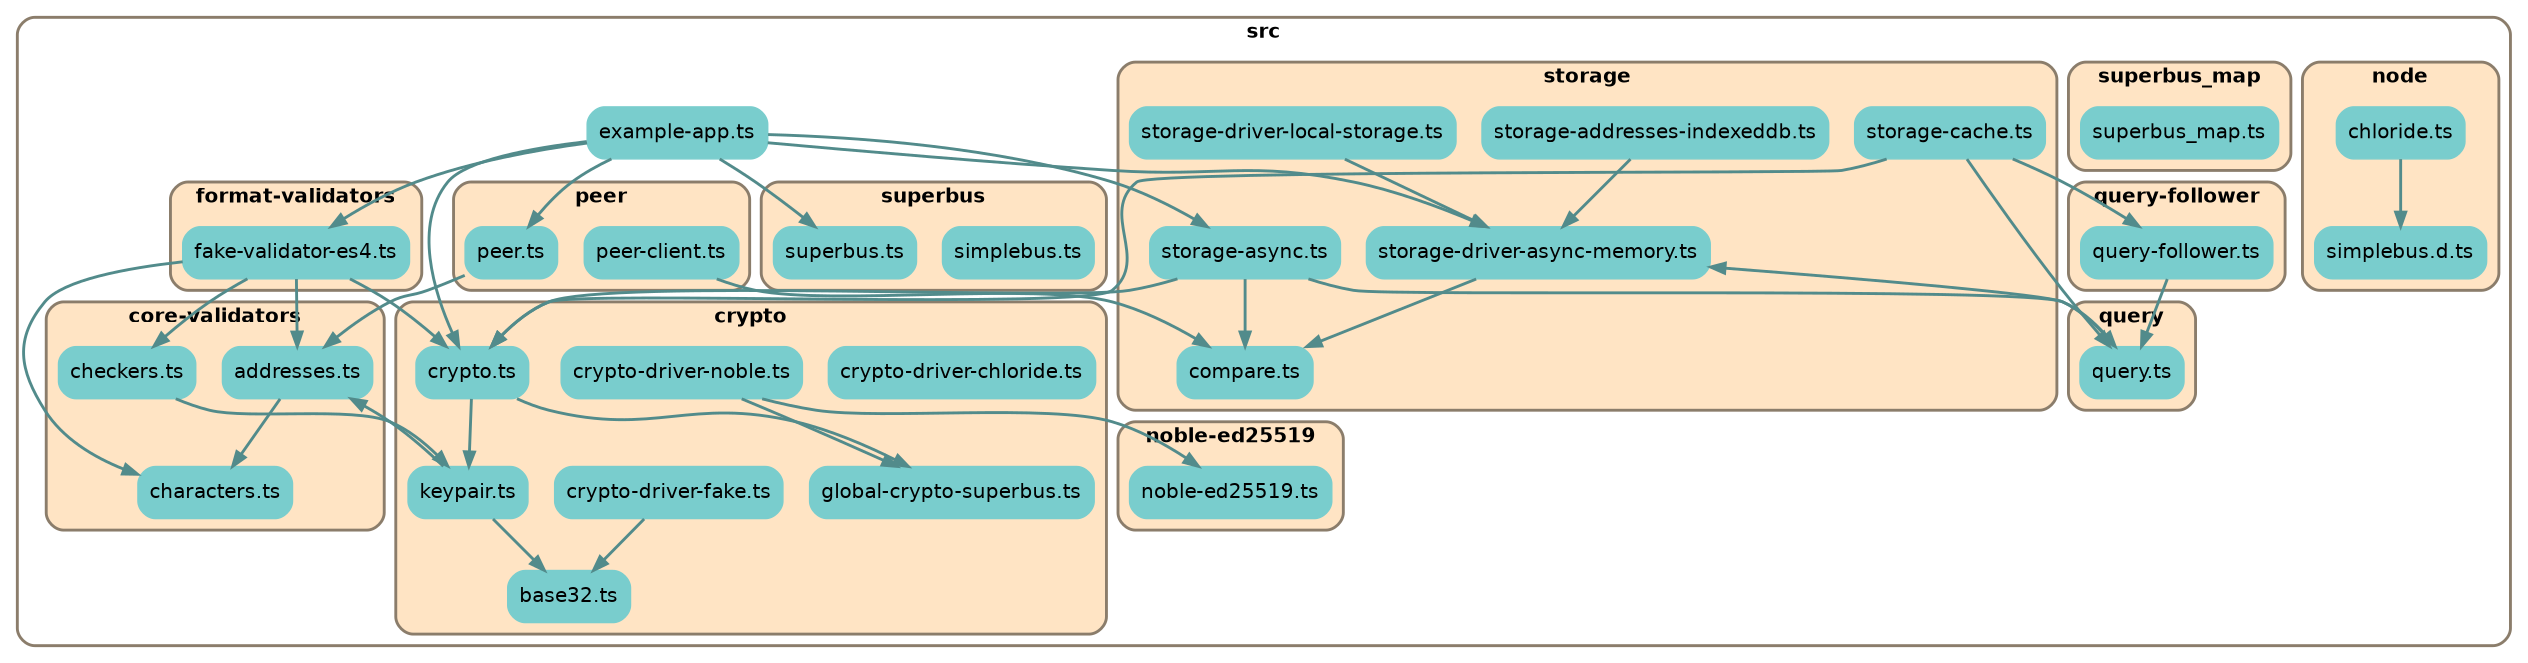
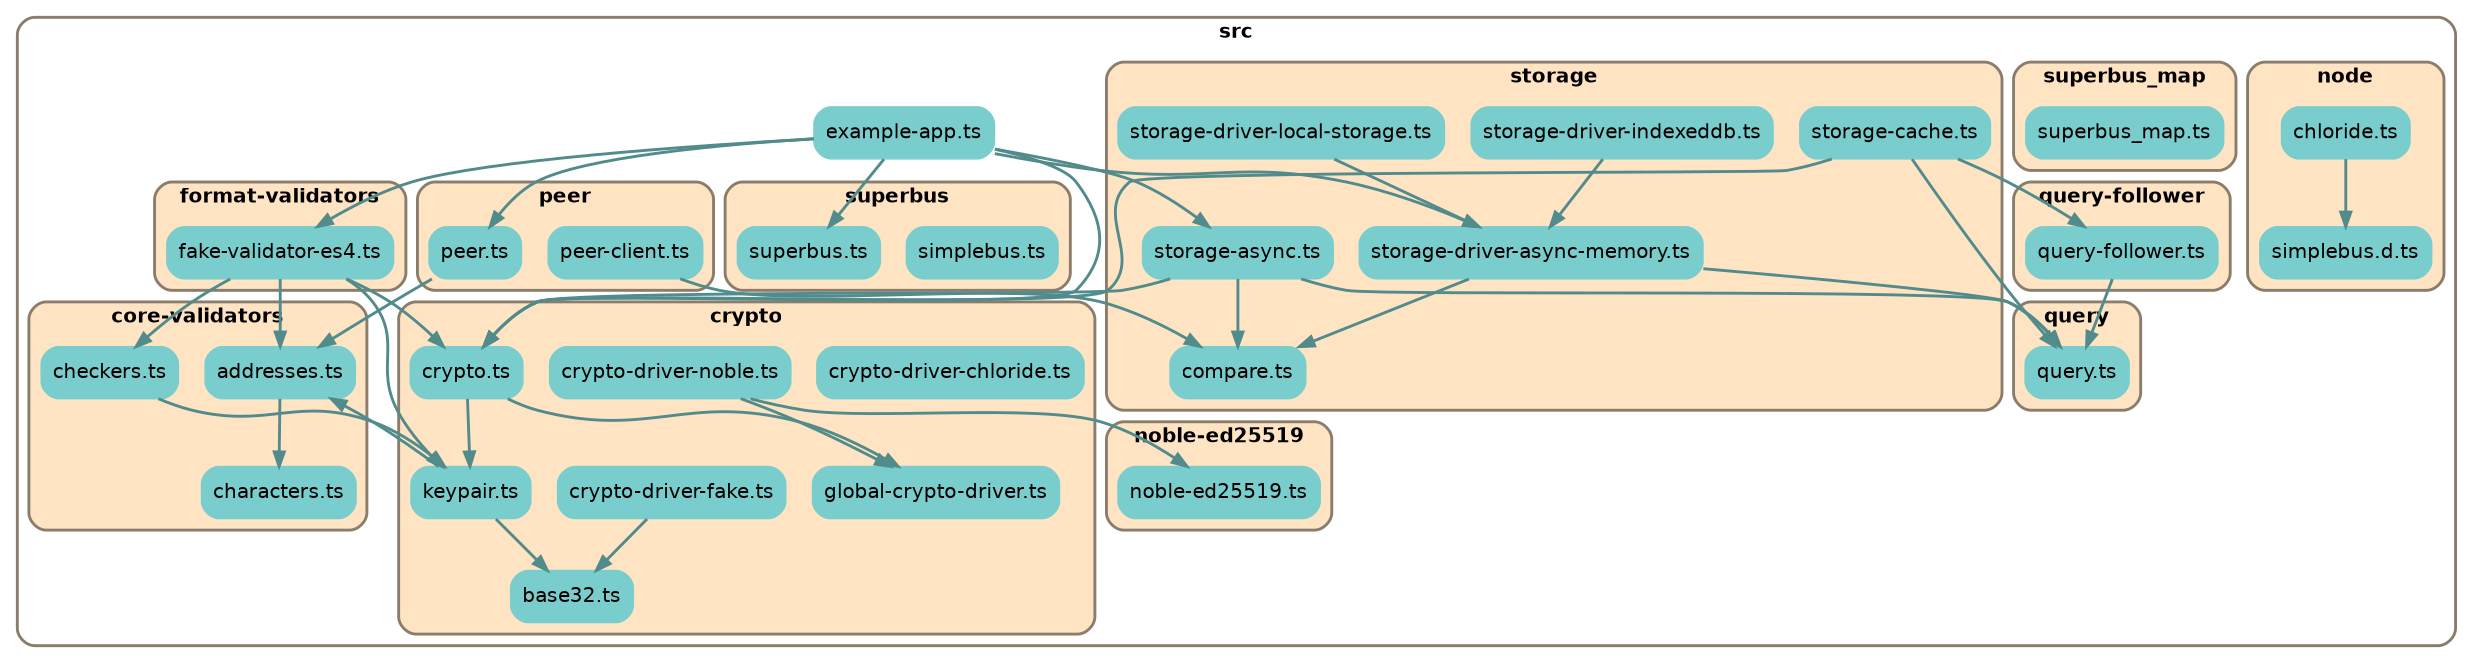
node "storage-addresses-indexeddb.ts": label "storage-addresses-indexeddb.ts" -> "storage-driver-indexeddb.ts"
edge "query.ts" -> "storage-driver-async-memory.ts": reversed
edge "fake-validator-es4.ts" -> "characters.ts": now "fake-validator-es4.ts" -> "keypair.ts"
node "global-crypto-superbus.ts": label "global-crypto-superbus.ts" -> "global-crypto-driver.ts"
